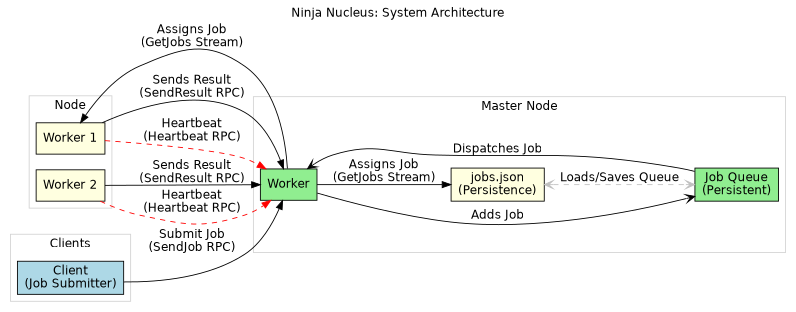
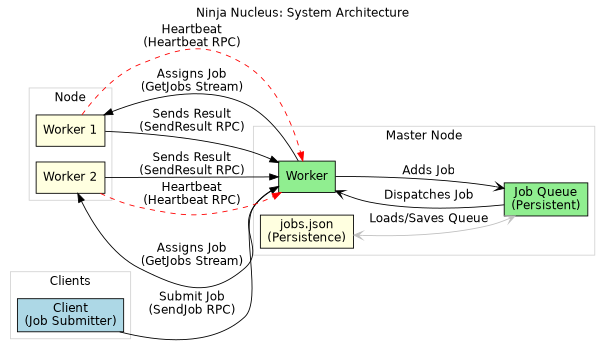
edge "Worker" -> "jobs.json (Persistence)": now "Worker" -> "Worker 2"
edge "jobs.json (Persistence)" -- "Job Queue (Persistent)": style dashed -> solid
